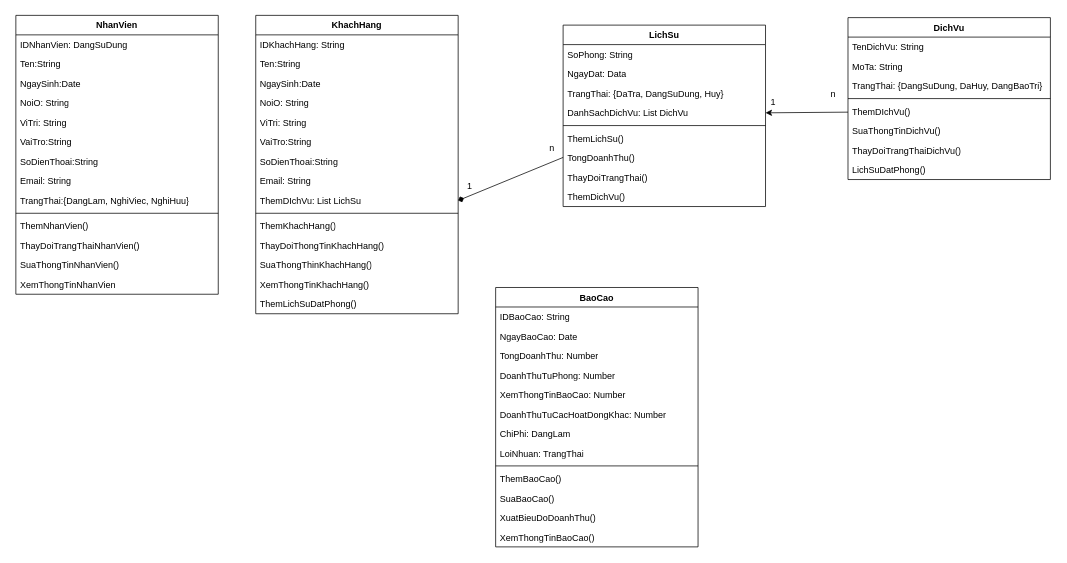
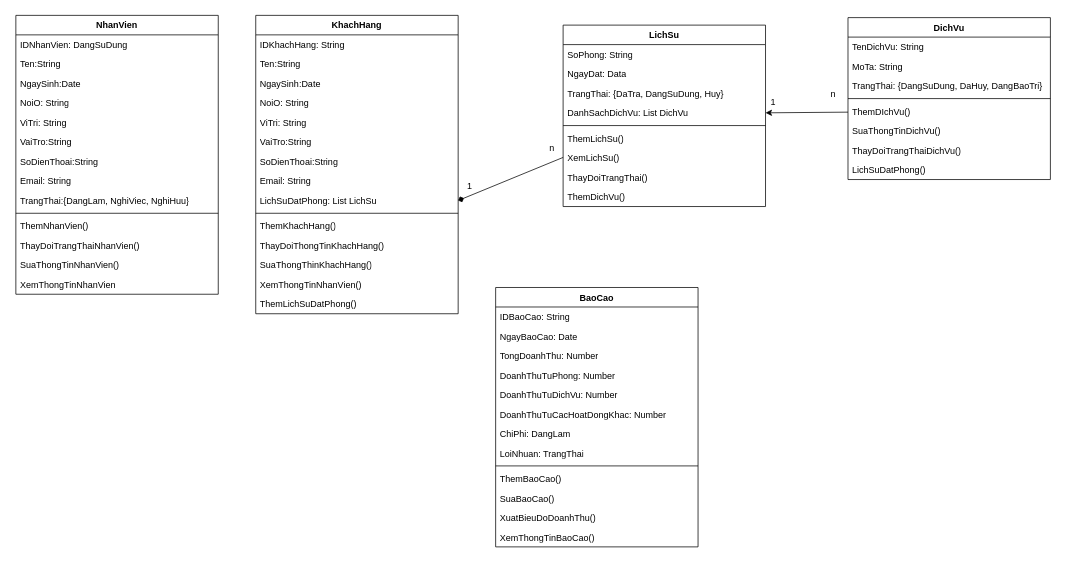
node "TongDoanhThu()": label "TongDoanhThu()" -> "XemLichSu()"
node "ThemDIchVu: List LichSu": label "ThemDIchVu: List LichSu" -> "LichSuDatPhong: List LichSu"
node "XemThongTinKhachHang()": label "XemThongTinKhachHang()" -> "XemThongTinNhanVien()"
node "XemThongTinBaoCao: Number": label "XemThongTinBaoCao: Number" -> "DoanhThuTuDichVu: Number"
